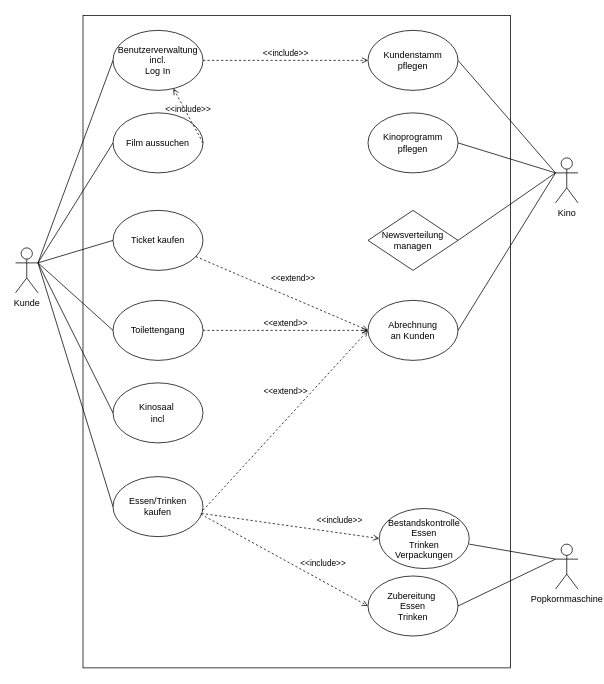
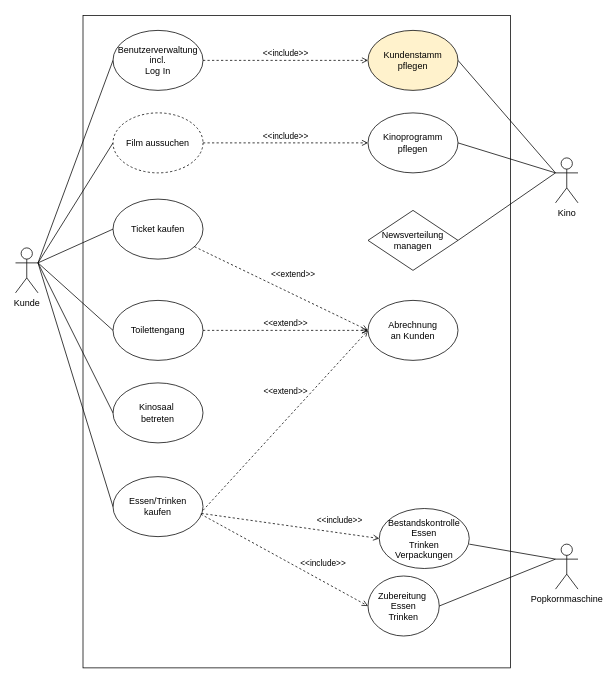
node "Kundenstamm pflegen": fillcolor #ffffff -> #fff2cc
edge "Film aussuchen" -> "Benutzerverwaltung incl. Log In": now "Film aussuchen" -> "Kinoprogramm pflegen"
node "Film aussuchen": style solid -> dashed
node "Ticket kaufen": moved (158, 240) -> (158, 229)
edge "Kino" -- "Abrechnung an Kunden": removed
node "Kinosaal incl": label "Kinosaal incl" -> "Kinosaal betreten"
node "Zubereitung Essen Trinken": size 90x60 -> 71x60
